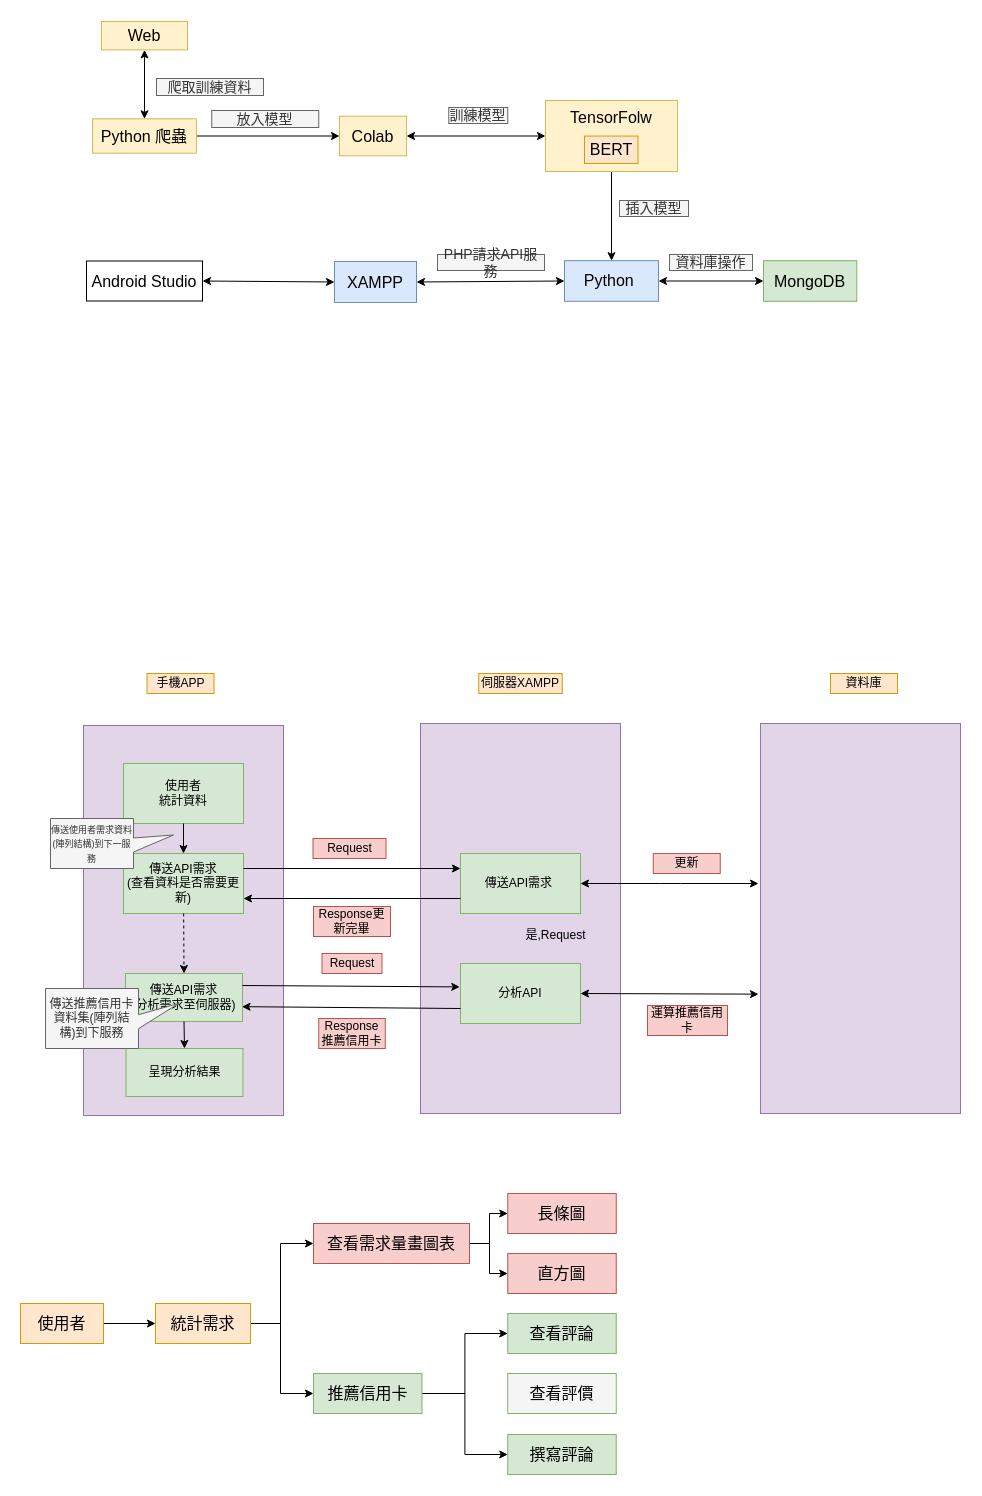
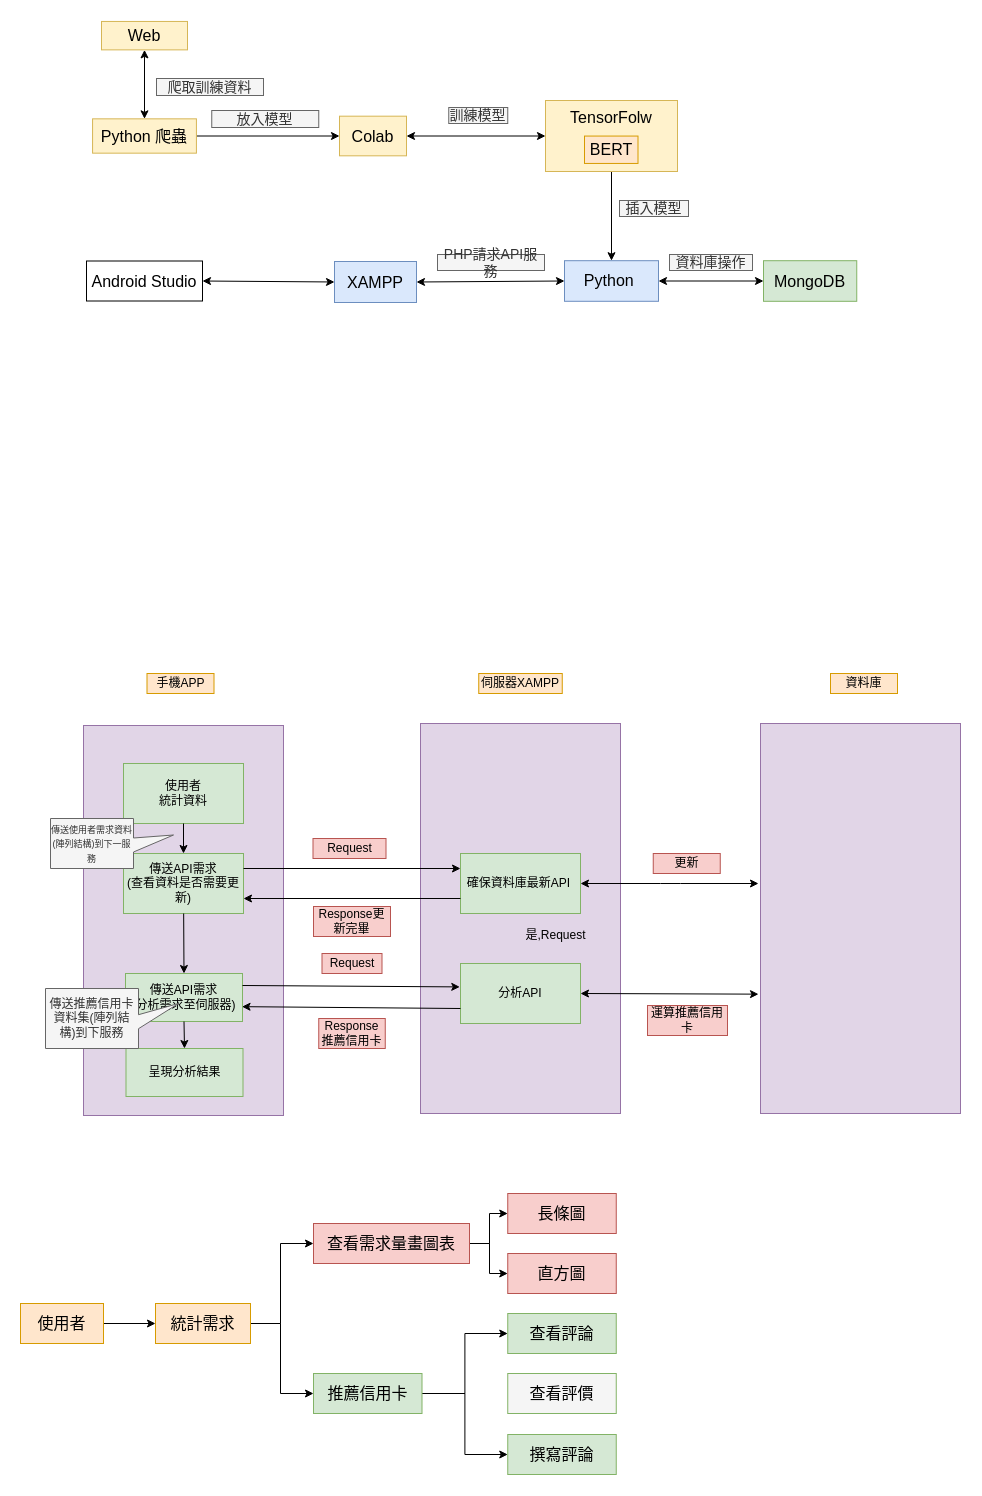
node "傳送API需求": label "傳送API需求" -> "確保資料庫最新API"
edge "傳送API需求 (查看資料是否需要更新)" -> "傳送API需求 (分析需求至伺服器)": style dashed -> solid
